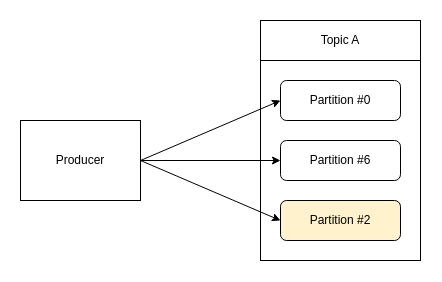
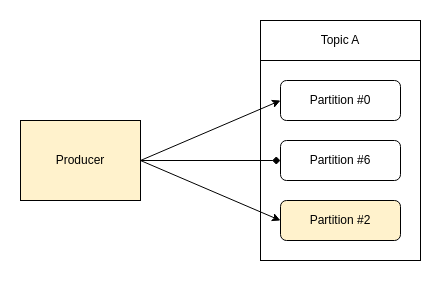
node "Producer": fillcolor #ffffff -> #fff2cc
edge "Producer" -> "Partition #6": arrowhead classic -> diamond
